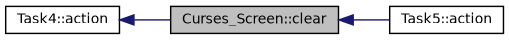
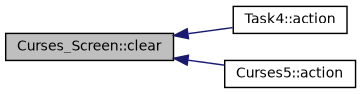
edge "Curses_Screen::clear" -> "Task4::action": reversed
node "Task5::action": label "Task5::action" -> "Curses5::action"
